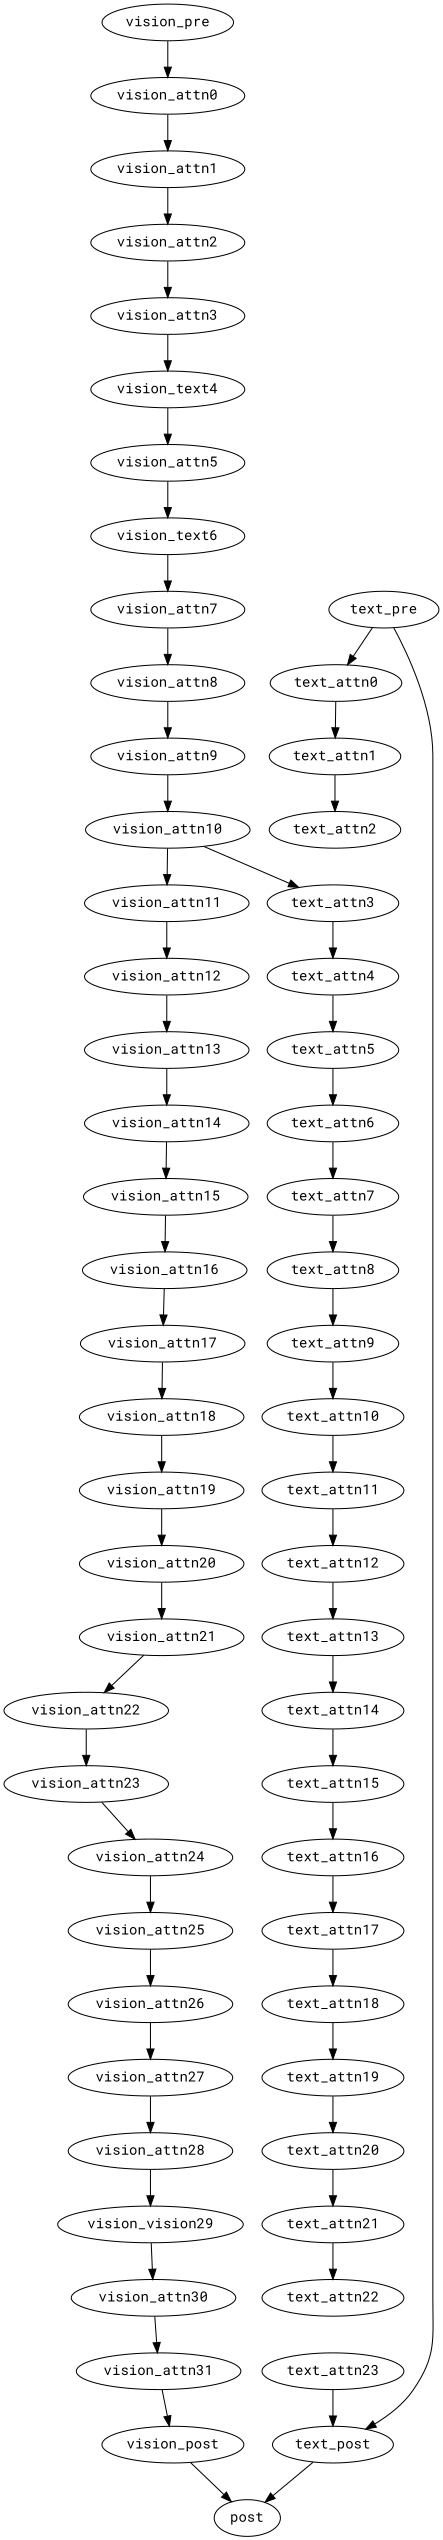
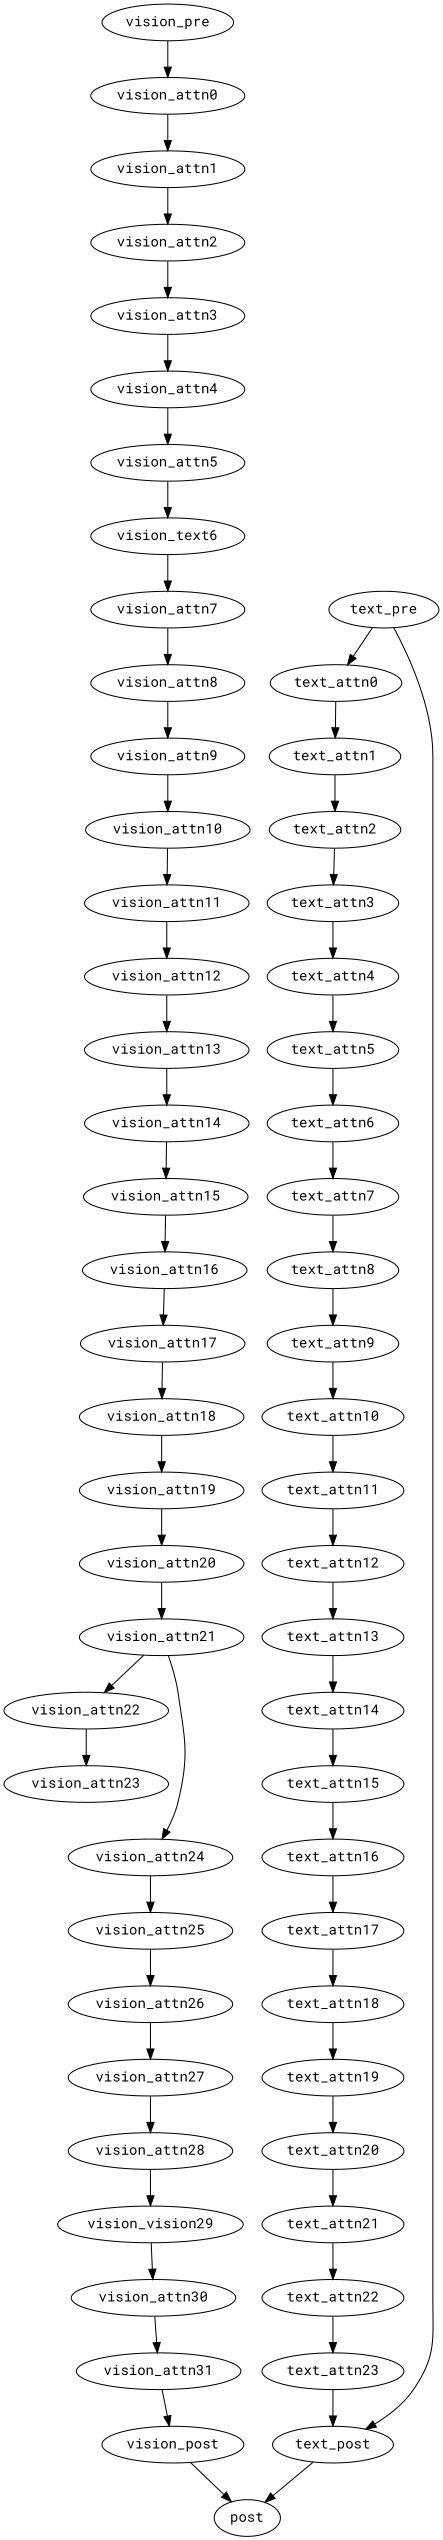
node "vision_text4": label "vision_text4" -> "vision_attn4"
edge "vision_attn10" -> "text_attn3": now "text_attn2" -> "text_attn3"
edge "vision_attn23" -> "vision_attn24": now "vision_attn21" -> "vision_attn24"
edge "text_attn22" -> "text_attn23": added
